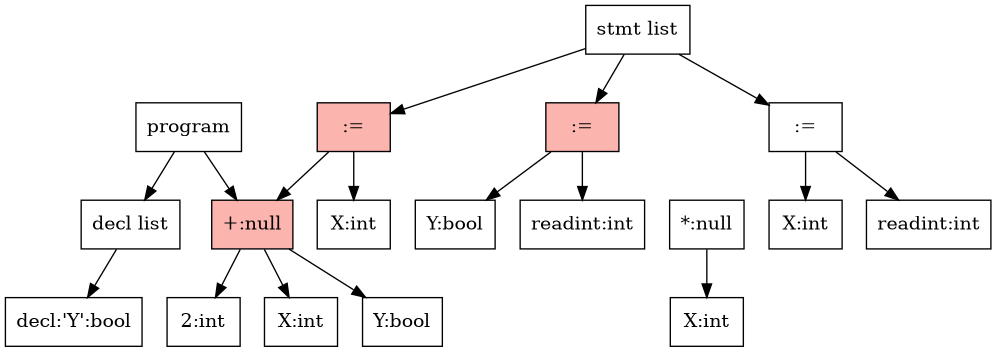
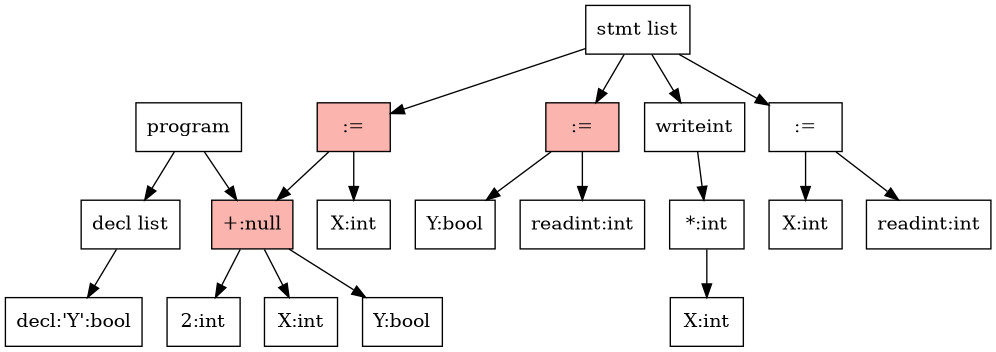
node "writeint": added
node "*:null": label "*:null" -> "*:int"
